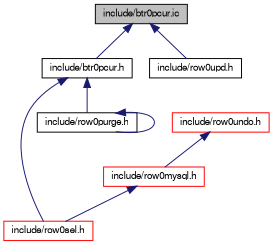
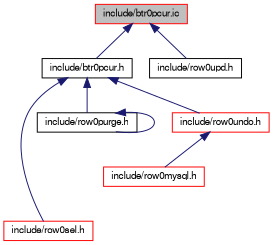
node "include/btr0pcur.ic": color black -> red
edge "include/row0undo.h" -> "include/btr0pcur.h": added
edge "include/row0sel.h" -> "include/row0mysql.h": removed
